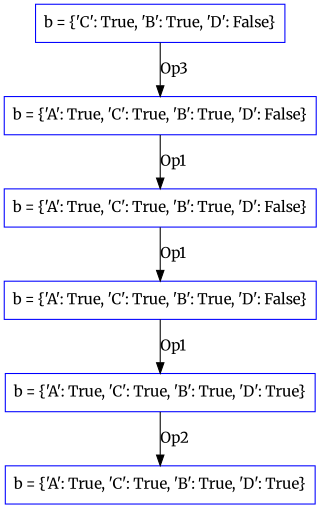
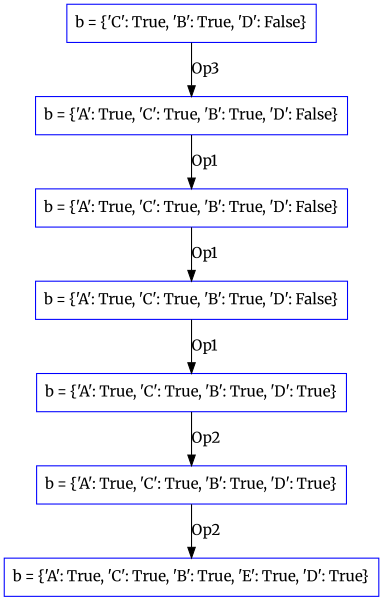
node "b = {'A': True, 'C': True, 'B': True, 'E': True, 'D': True}": added
